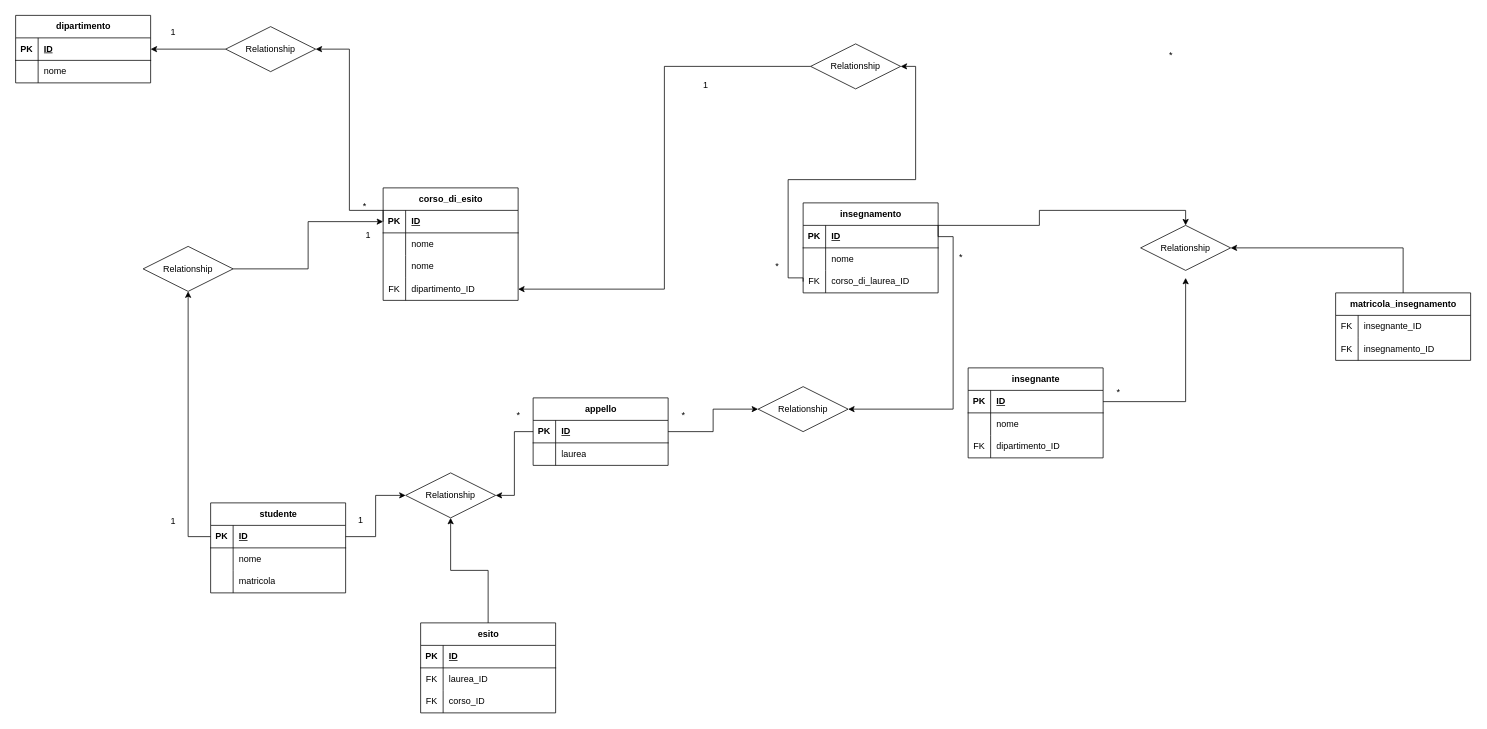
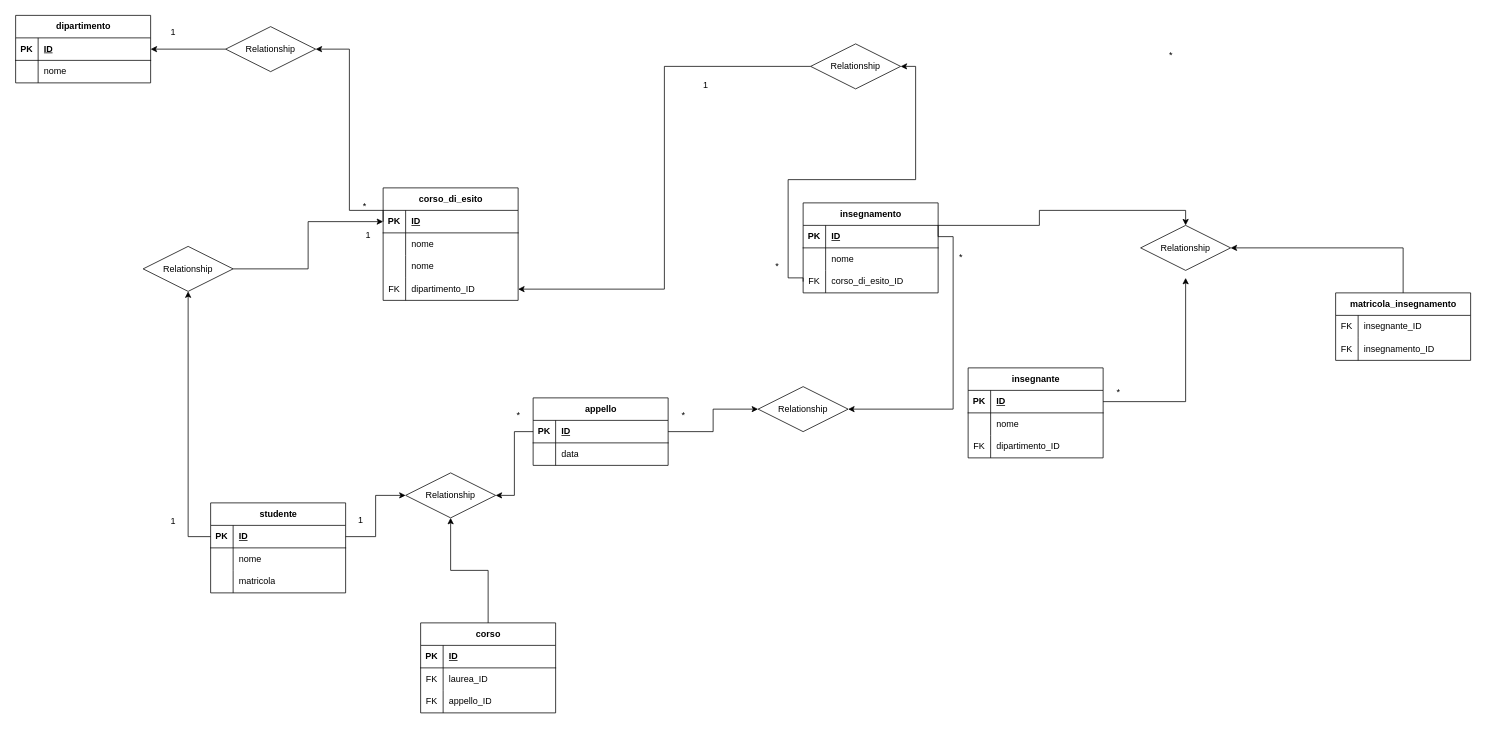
node "corso_di_laurea_ID": label "corso_di_laurea_ID" -> "corso_di_esito_ID"
node "laurea": label "laurea" -> "data"
node "esito": label "esito" -> "corso"
node "corso_ID": label "corso_ID" -> "appello_ID"
